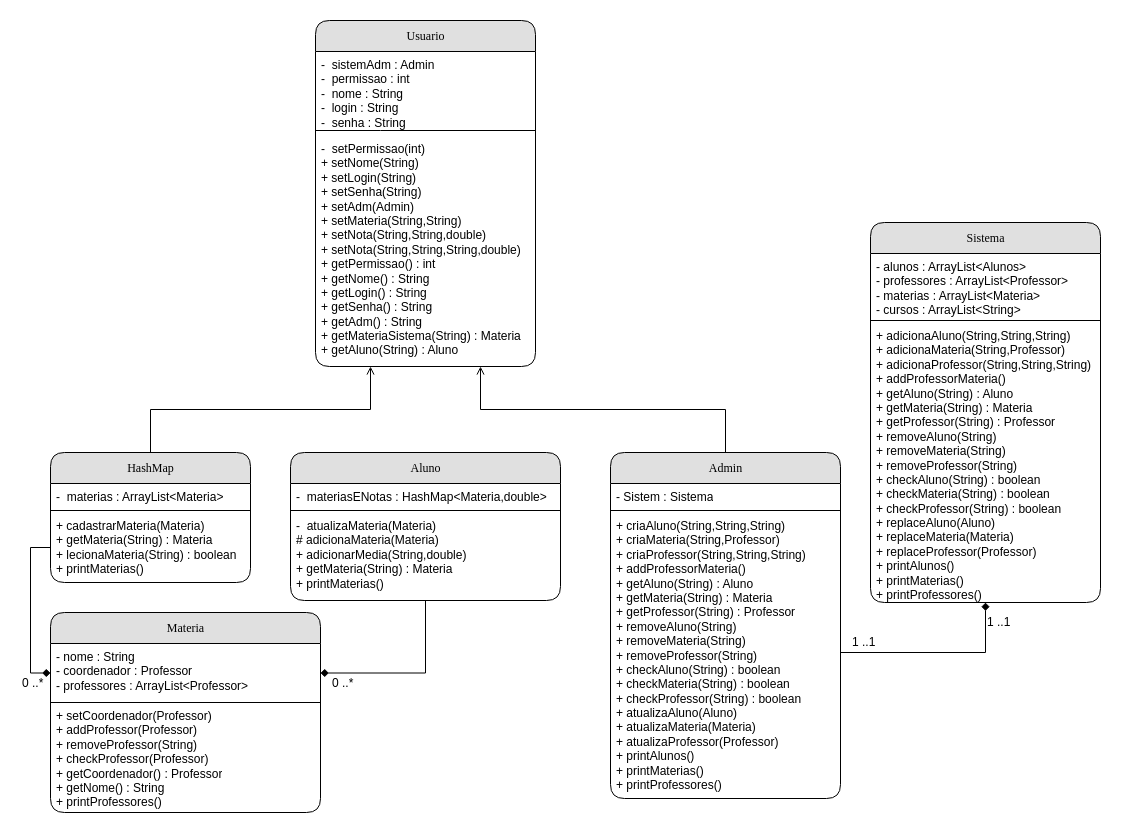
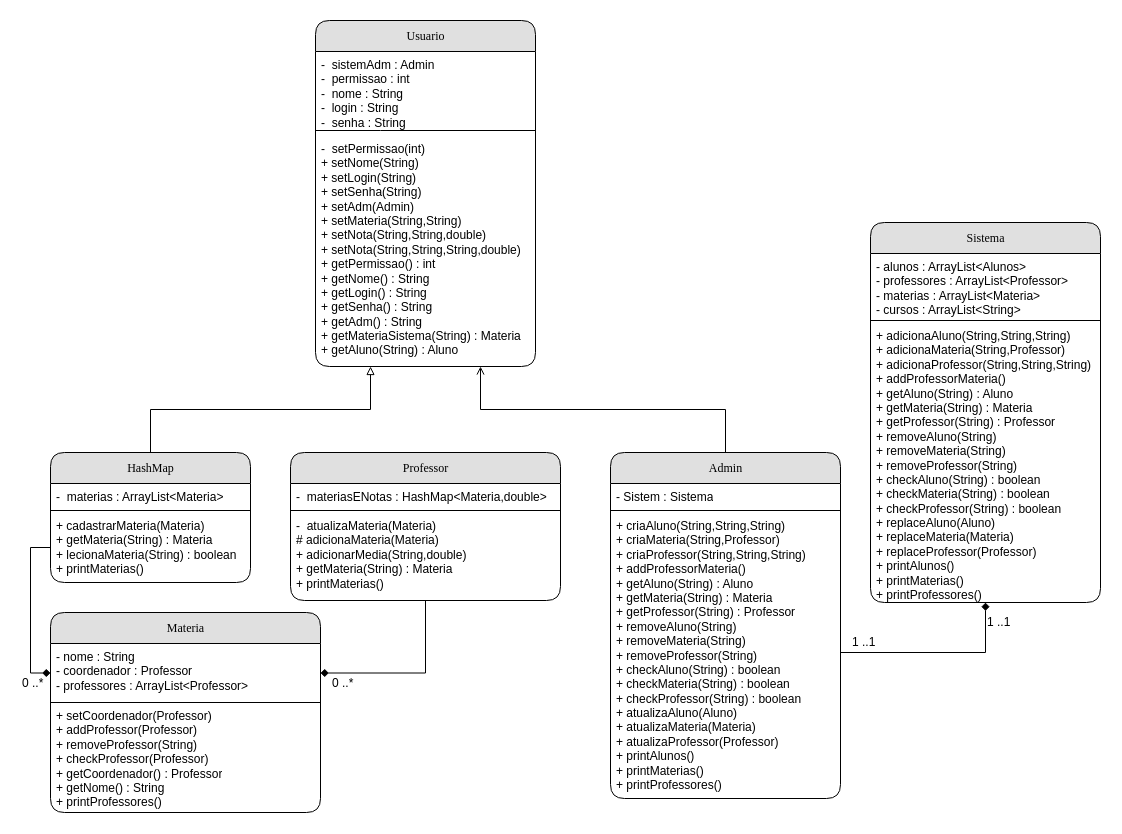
edge "HashMap" -> "Usuario": arrowhead open -> block
node "Aluno": label "Aluno" -> "Professor"
